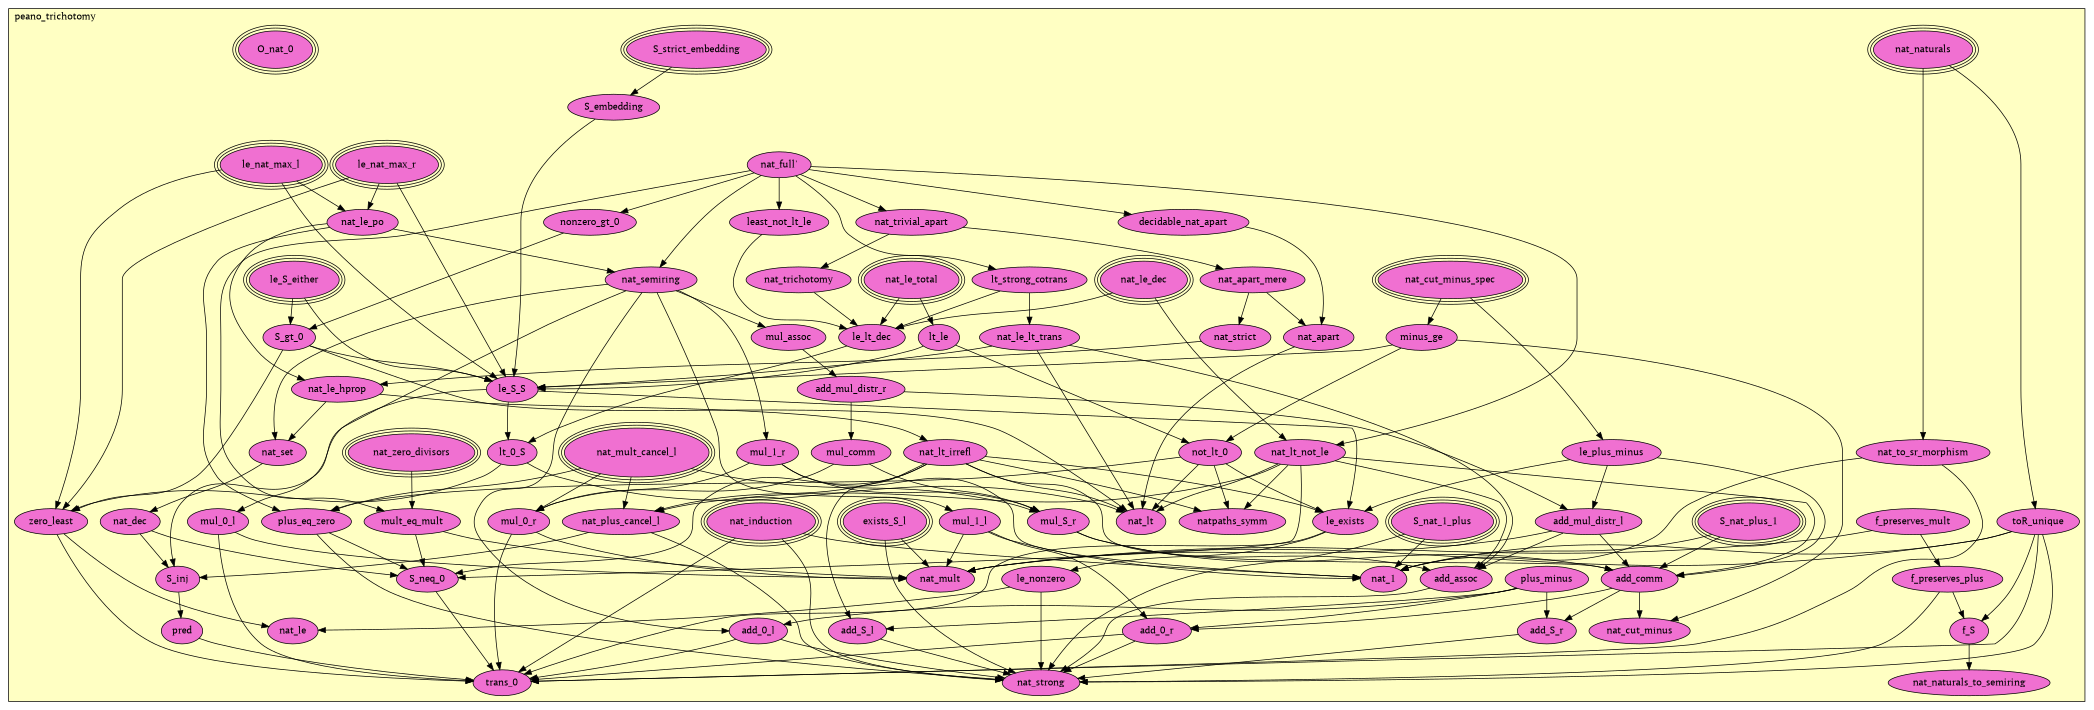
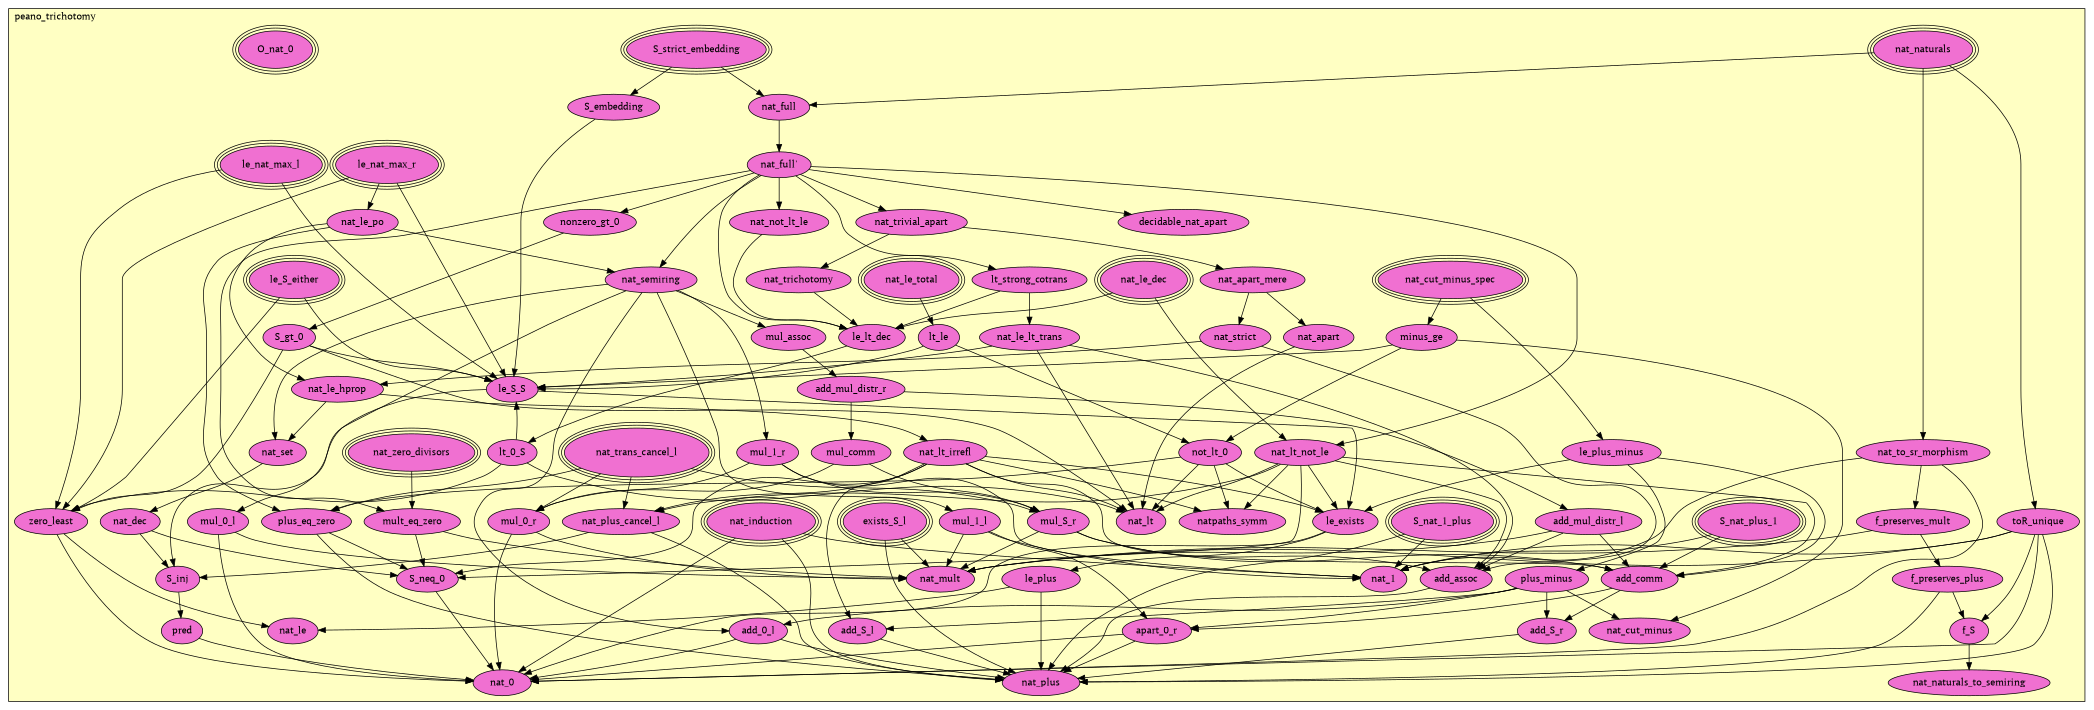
node "nat_full": added
edge "le_nat_max_l" -> "nat_le_po": removed
node "least_not_lt_le": label "least_not_lt_le" -> "nat_not_lt_le"
edge "decidable_nat_apart" -> "nat_apart": removed
edge "le_S_either" -> "S_gt_0": now "le_S_either" -> "zero_least"
edge "nat_le_total" -> "le_lt_dec": now "nat_full'" -> "le_lt_dec"
edge "le_S_S" -> "lt_0_S": reversed
node "nat_mult_cancel_l": label "nat_mult_cancel_l" -> "nat_trans_cancel_l"
edge "nat_strict" -> "add_assoc": added
edge "nat_to_sr_morphism" -> "f_preserves_mult": added
edge "nat_lt_not_le" -> "le_exists": added
edge "le_plus_minus" -> "add_mul_distr_l": now "le_plus_minus" -> "plus_minus"
node "mult_eq_mult": label "mult_eq_mult" -> "mult_eq_zero"
edge "mul_S_r" -> "nat_mult": added
node "le_nonzero": label "le_nonzero" -> "le_plus"
edge "add_comm" -> "nat_cut_minus": now "plus_minus" -> "nat_cut_minus"
node "add_0_r": label "add_0_r" -> "apart_0_r"
node "trans_0": label "trans_0" -> "nat_0"
node "nat_strong": label "nat_strong" -> "nat_plus"
